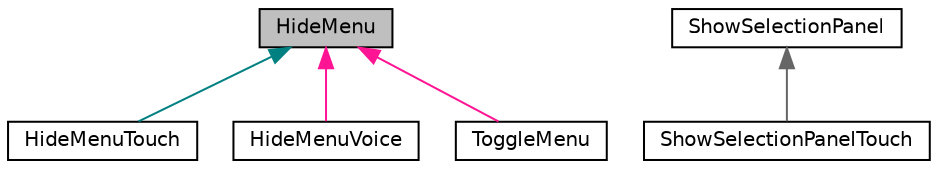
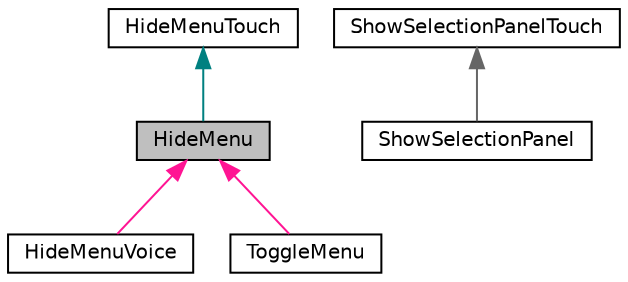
edge "HideMenuTouch" -> "HideMenu": reversed
edge "ShowSelectionPanelTouch" -> "ShowSelectionPanel": reversed
